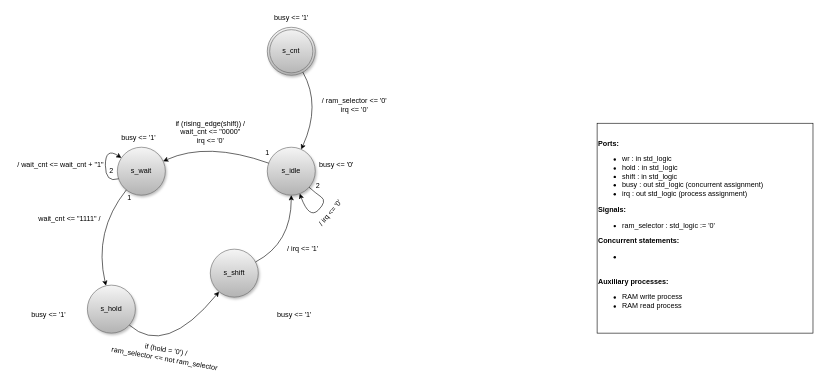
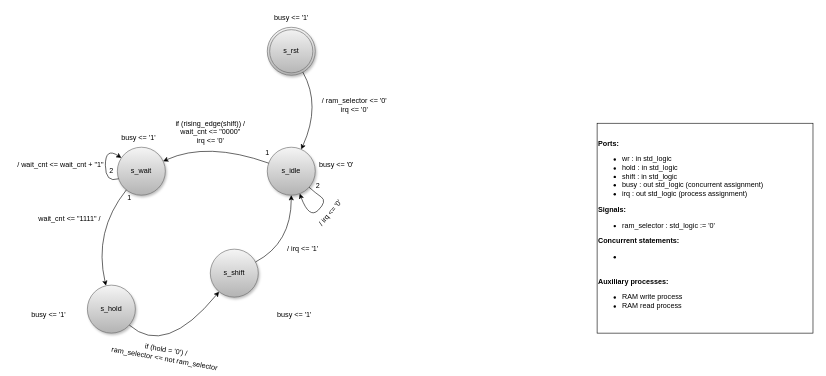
node "s_cnt": label "s_cnt" -> "s_rst"
